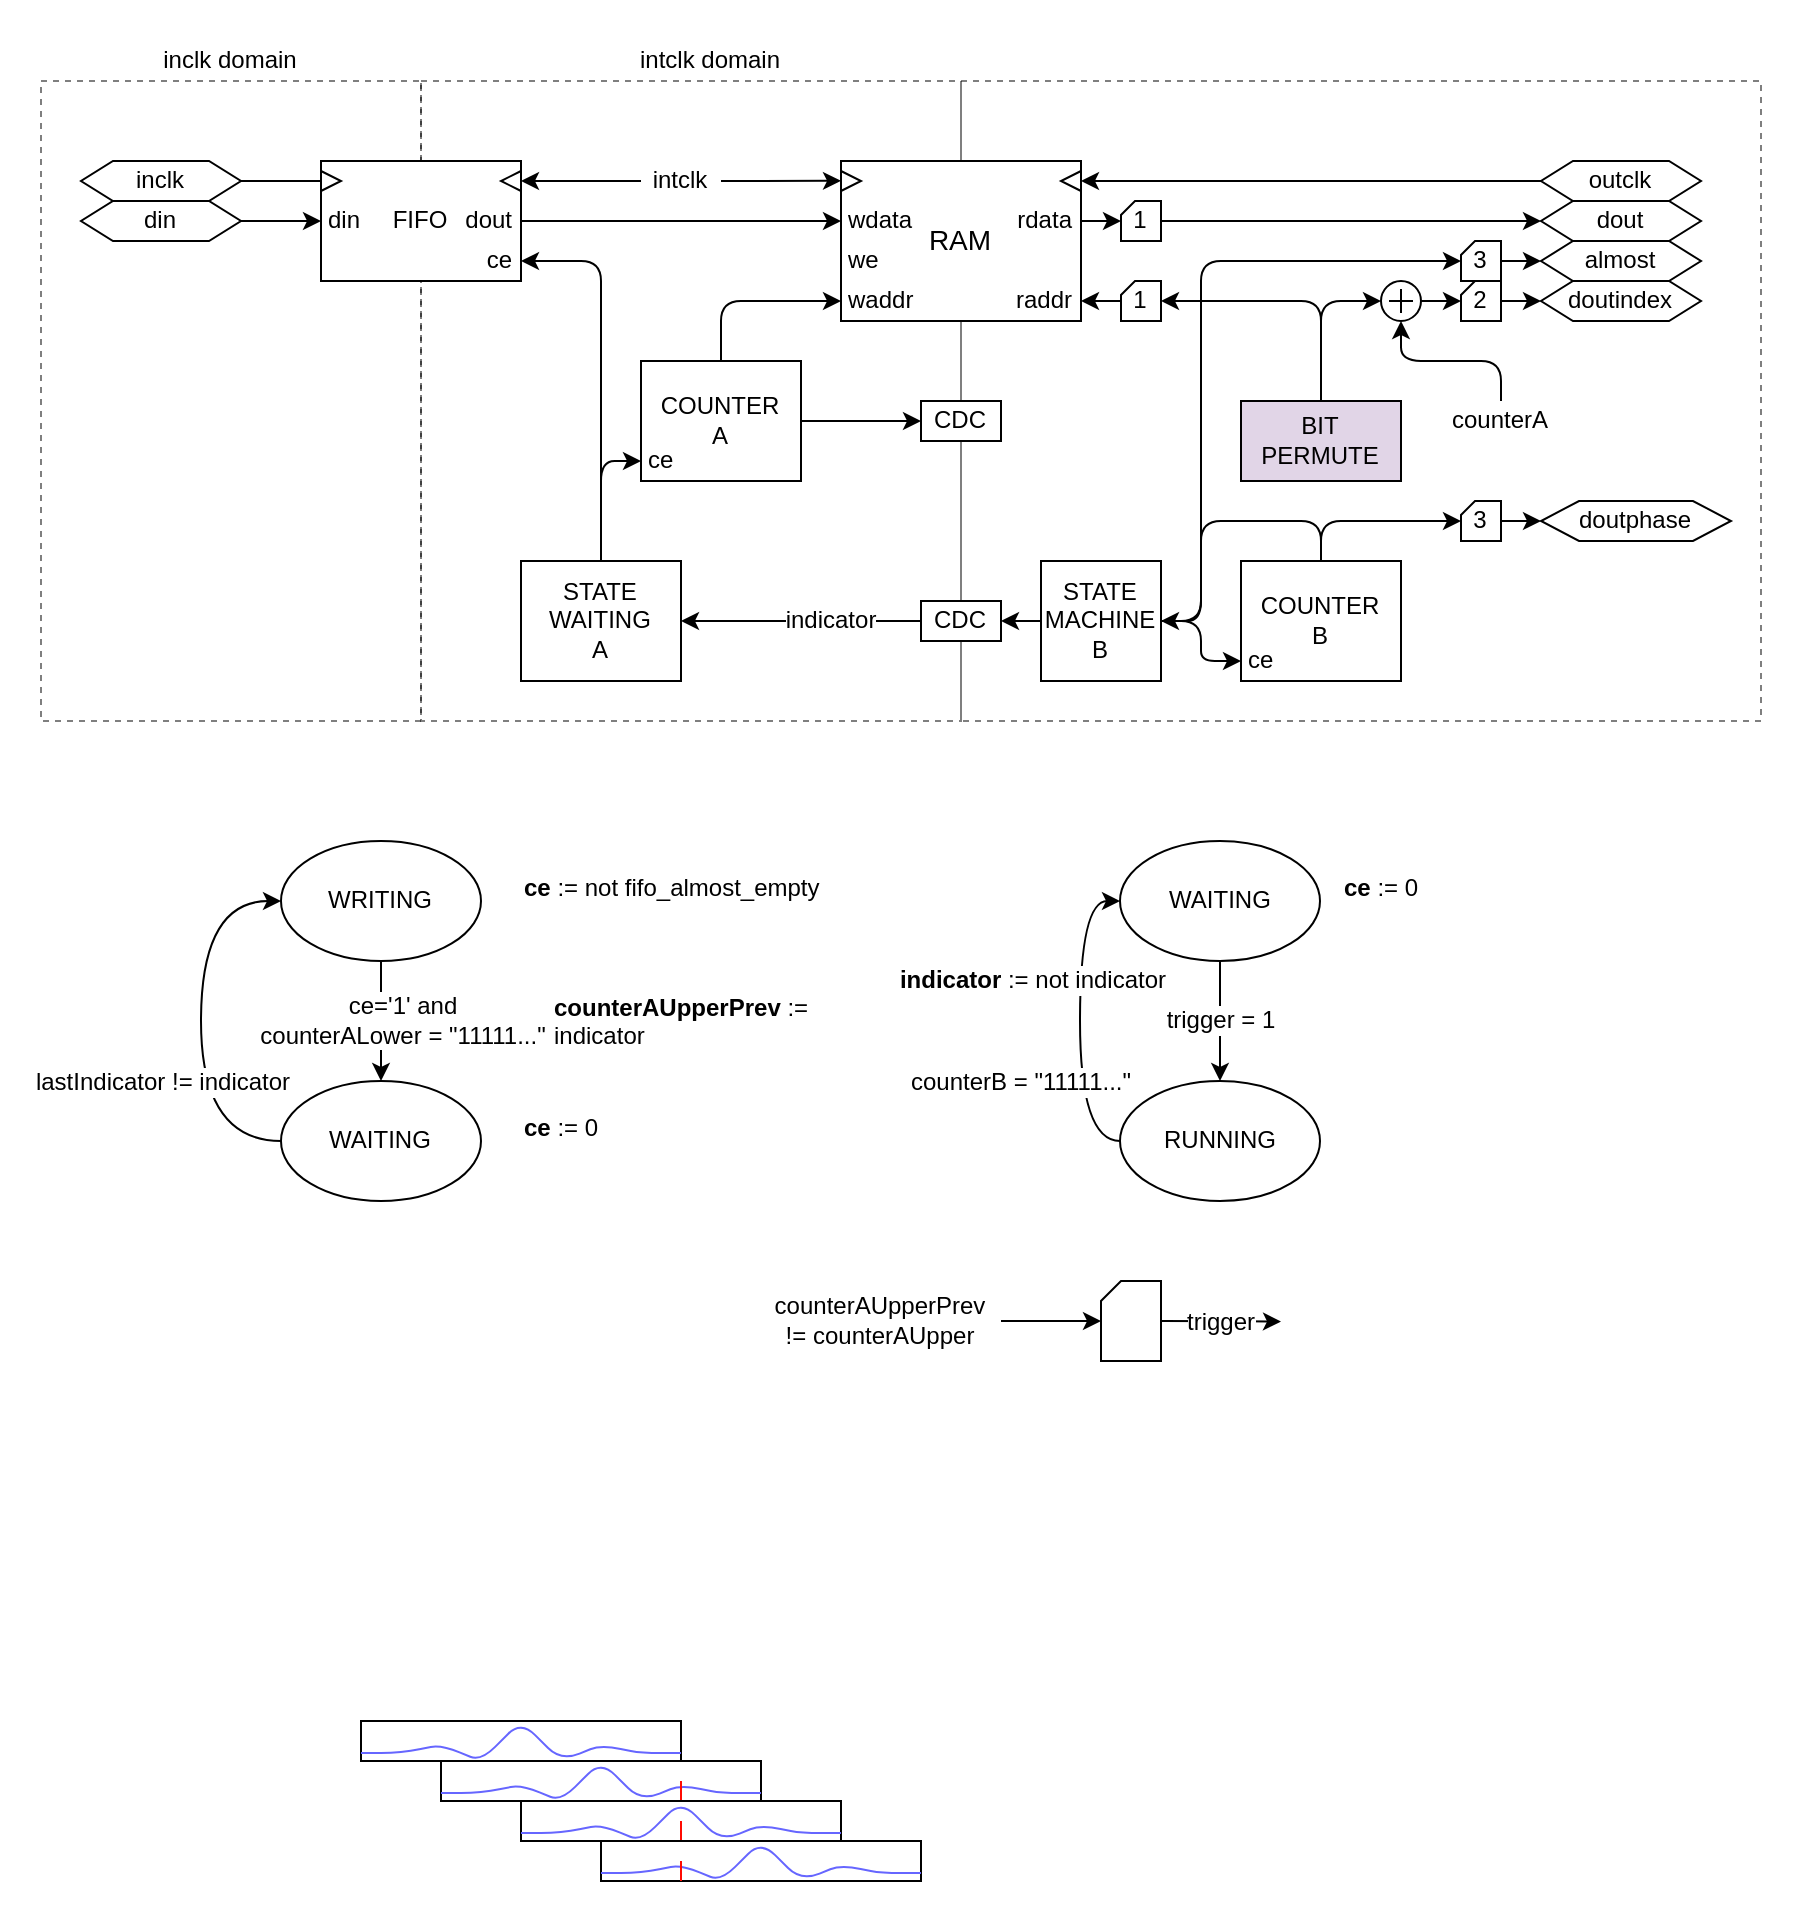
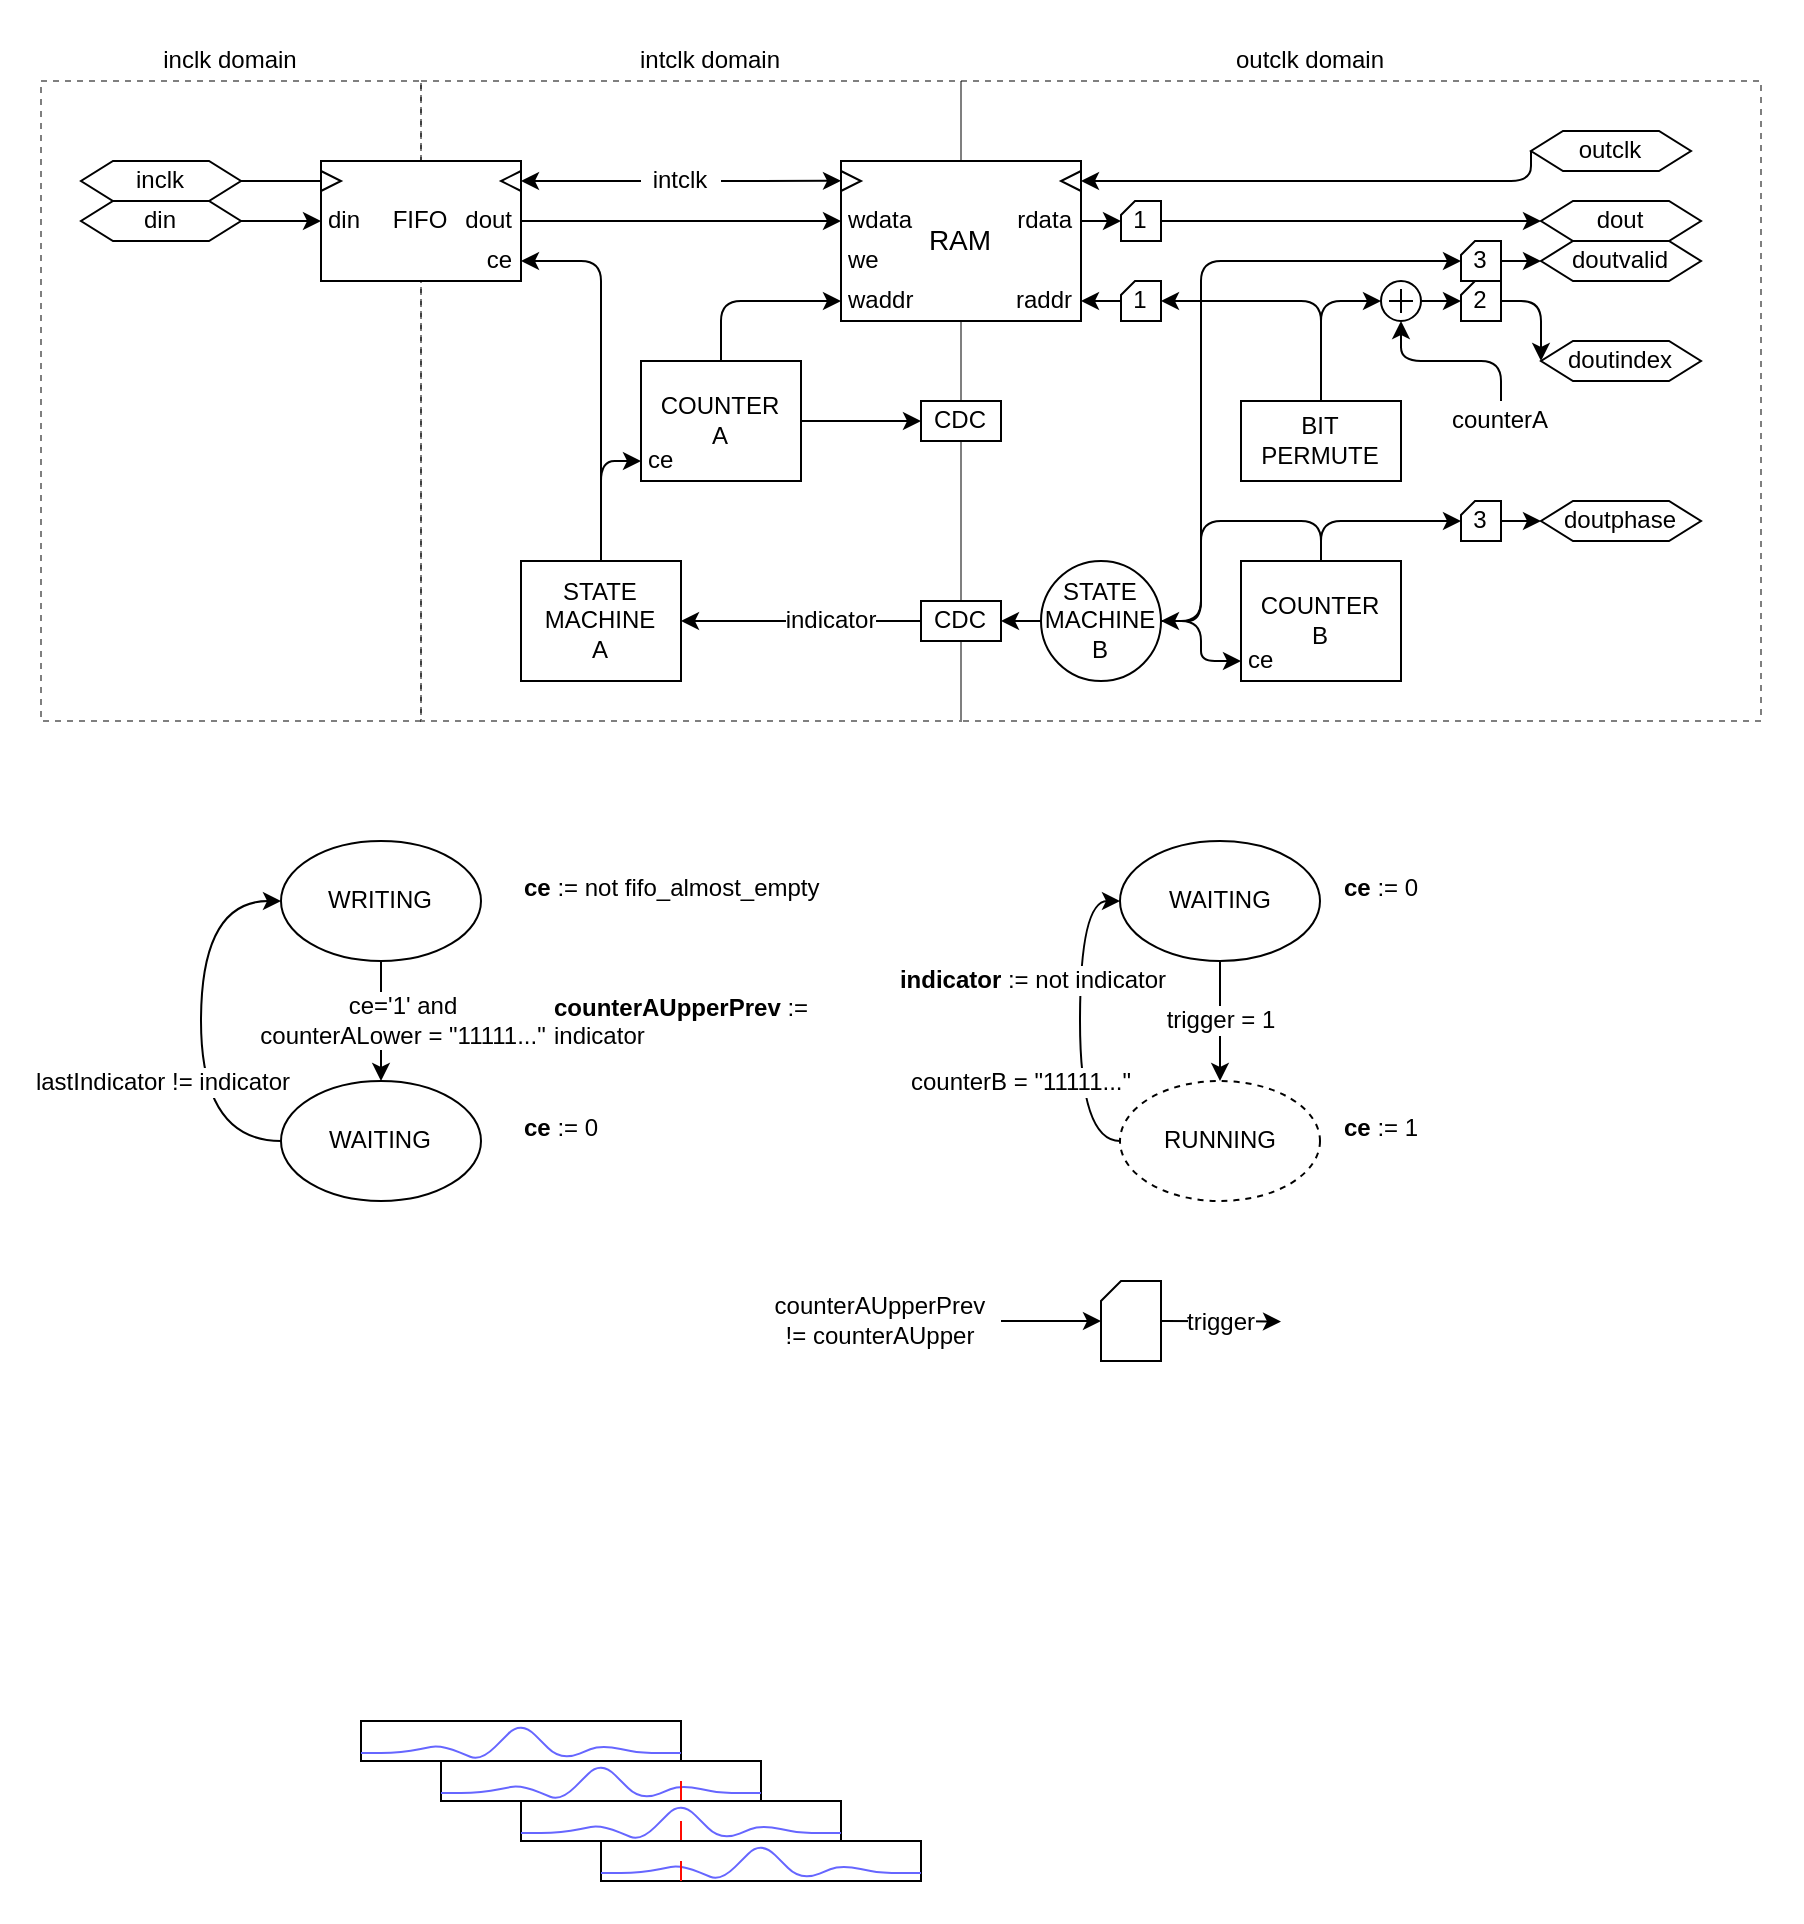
node "outclk domain": added
node "outclk": moved (1621, 181) -> (1611, 151)
node "almost": label "almost" -> "doutvalid"
node "doutindex": moved (1621, 301) -> (1621, 361)
node "BIT PERMUTE": fillcolor #e1d5e7 -> #ffffff
node "doutphase": size 190x40 -> 160x40
node "STATE WAITING A": label "STATE WAITING A" -> "STATE MACHINE A"
node "STATE MACHINE B": shape rectangle -> ellipse
node "RUNNING": style solid -> dashed
node "ce := 1": added
